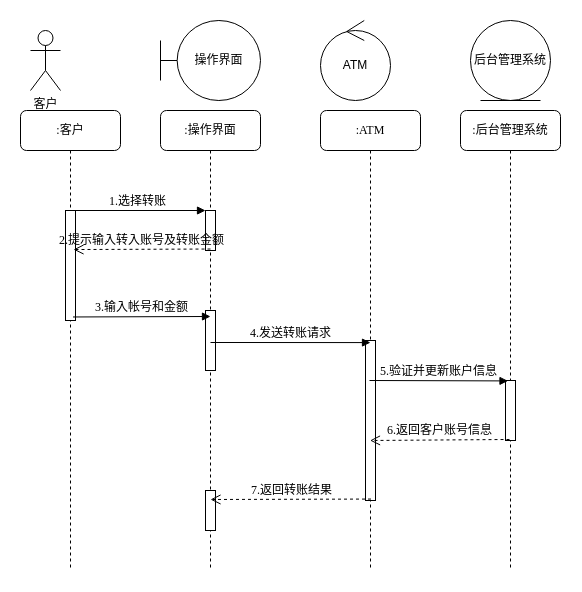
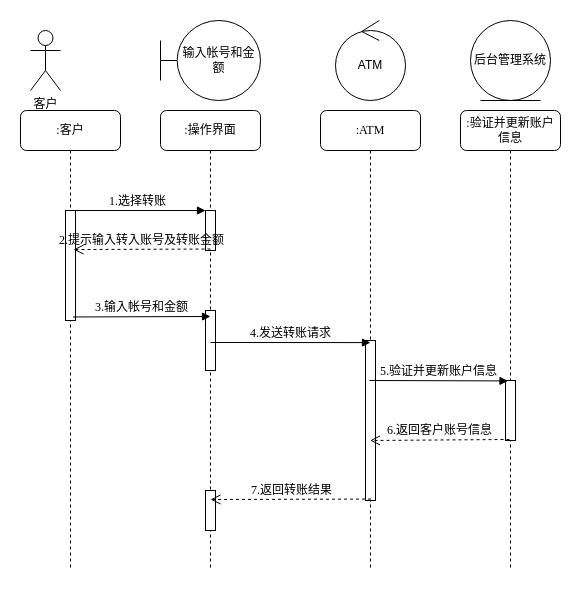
node "操作界面": label "操作界面" -> "输入帐号和金额"
node "ATM": moved (356, 61) -> (371, 61)
node ":后台管理系统": label ":后台管理系统" -> ":验证并更新账户信息"
